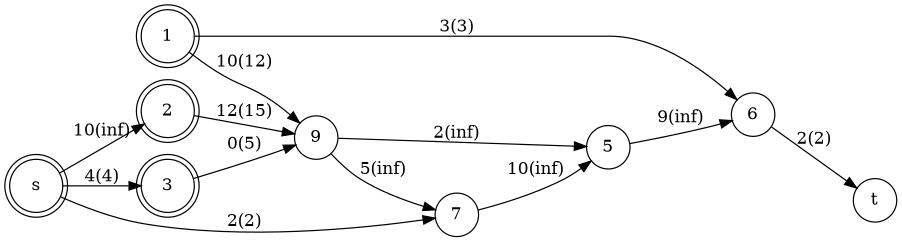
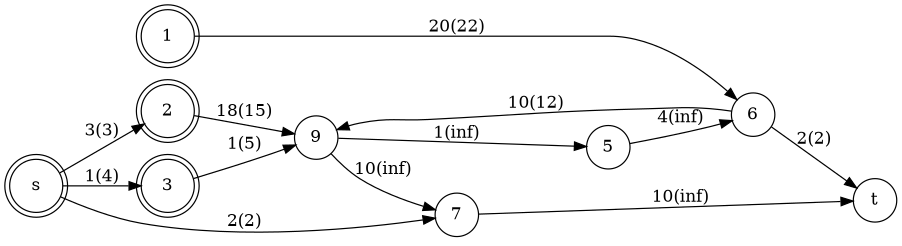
edge "1" -> "6": label "3(3)" -> "20(22)"
edge "1" -> "9": now "6" -> "9"
edge "2" -> "9": label "12(15)" -> "18(15)"
edge "5" -> "6": label "9(inf)" -> "4(inf)"
edge "s" -> "2": label "10(inf)" -> "3(3)"
edge "9" -> "5": label "2(inf)" -> "1(inf)"
edge "3" -> "9": label "0(5)" -> "1(5)"
edge "9" -> "7": label "5(inf)" -> "10(inf)"
edge "s" -> "3": label "4(4)" -> "1(4)"
edge "7" -> "5": now "7" -> "t"
